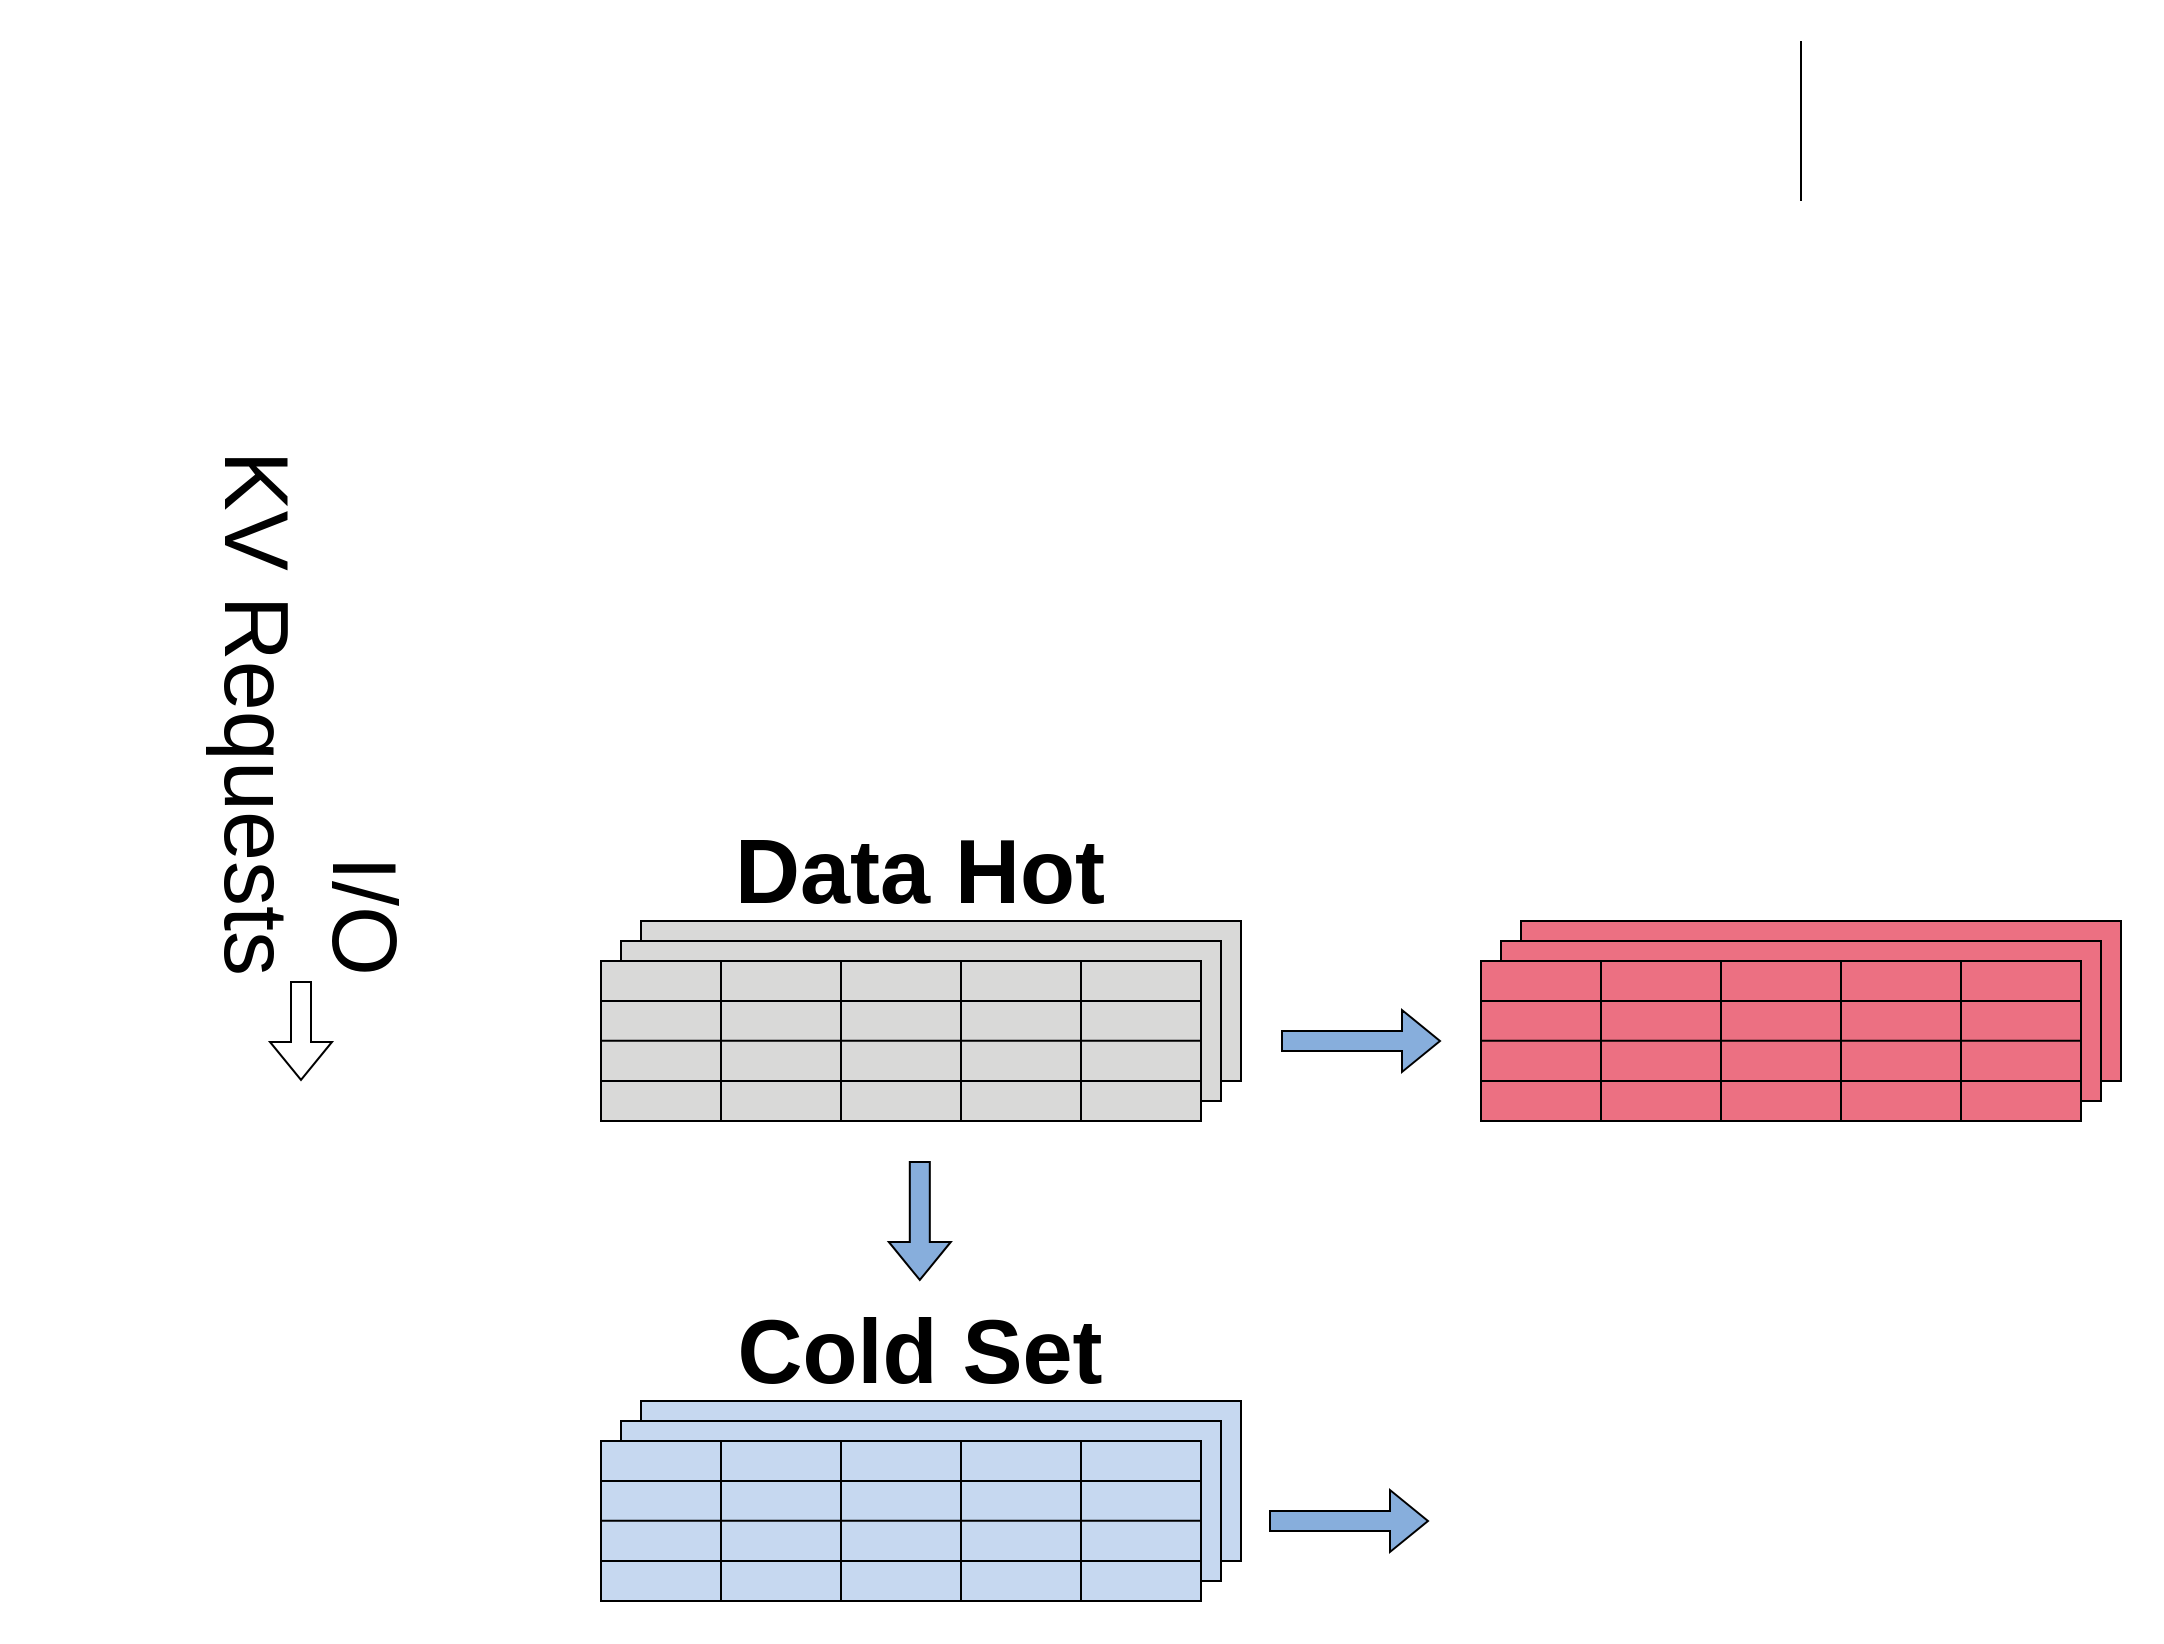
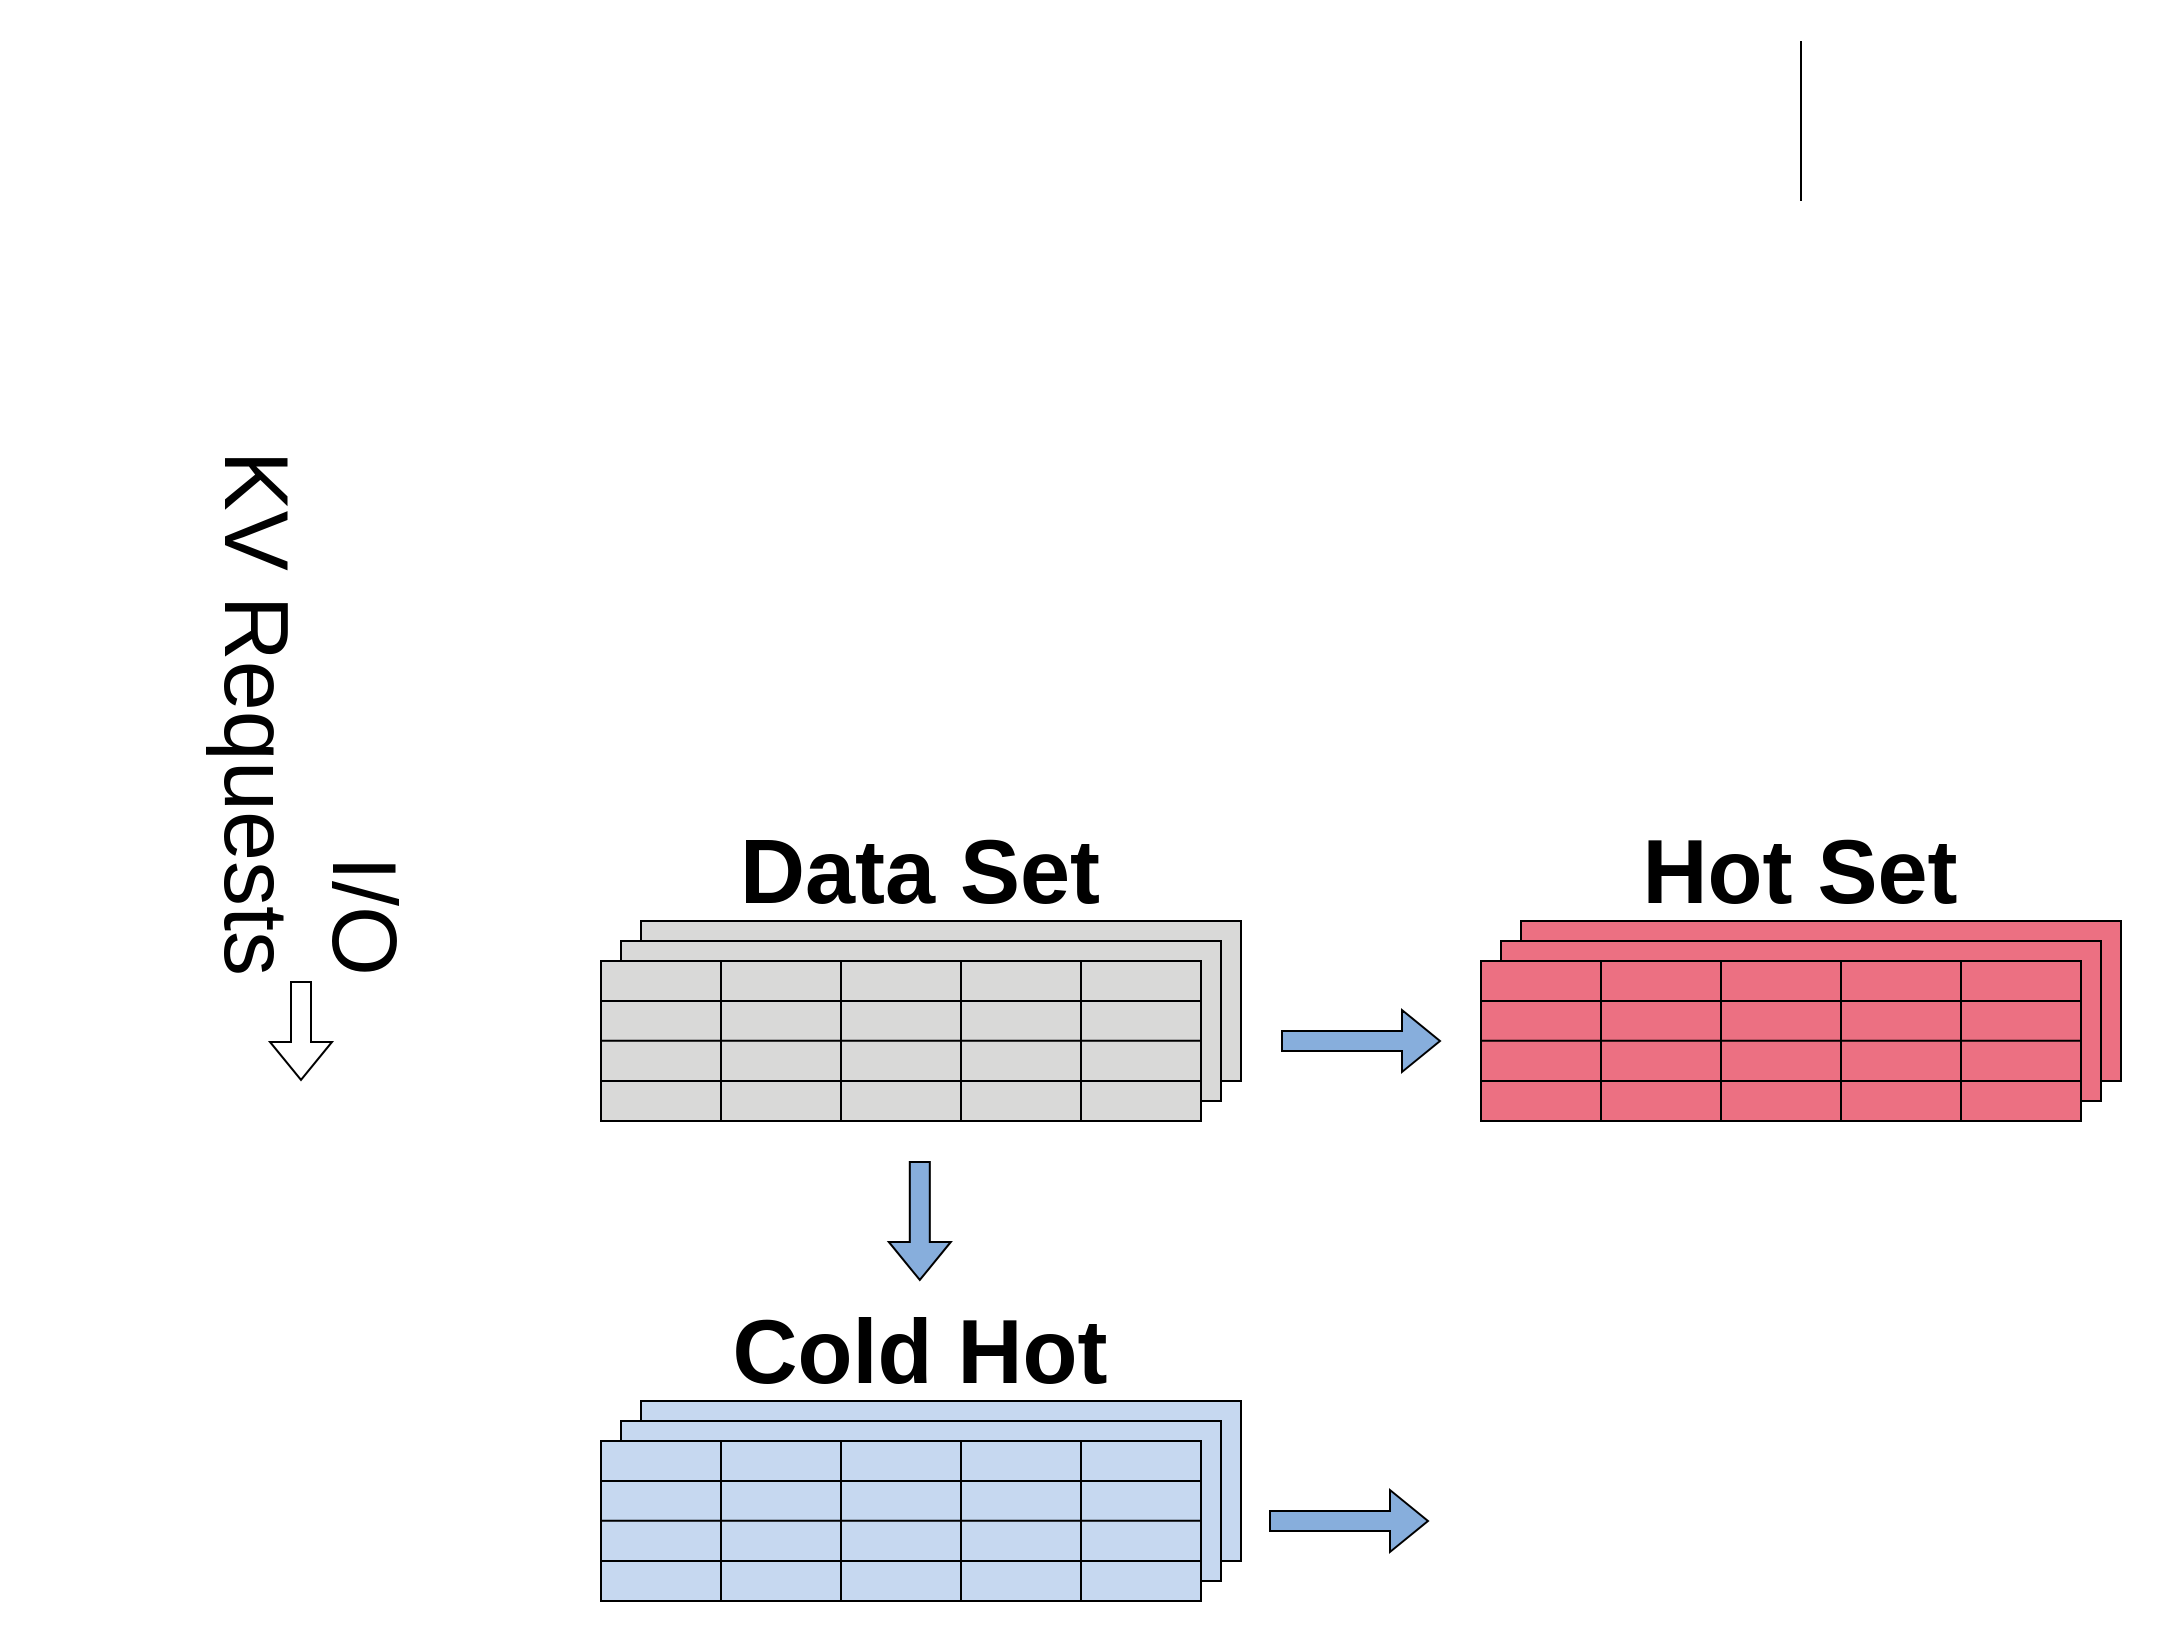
node "Hot Set": added
node "Data Hot": label "Data Hot" -> "Data Set"
node "Cold Set": label "Cold Set" -> "Cold Hot"
